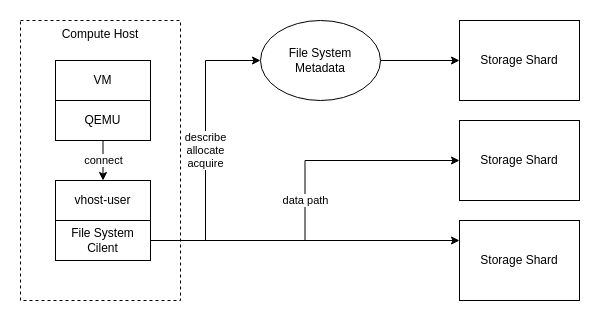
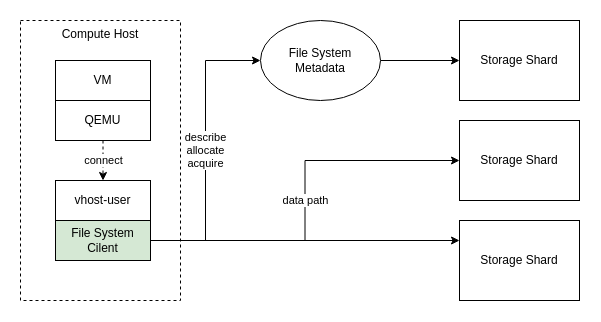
edge "QEMU" -> "vhost-user": style solid -> dashed
node "File System Cilent": fillcolor #ffffff -> #d5e8d4
